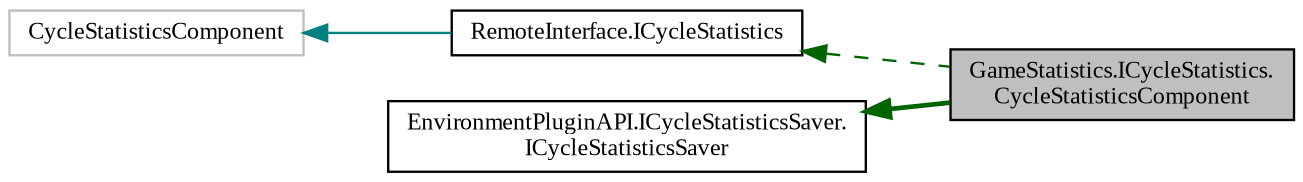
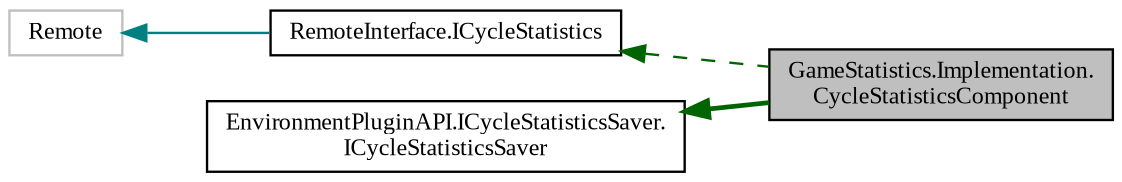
node "CycleStatisticsComponent": label "CycleStatisticsComponent" -> "Remote"
node "GameStatistics.ICycleStatistics. CycleStatisticsComponent": label "GameStatistics.ICycleStatistics. CycleStatisticsComponent" -> "GameStatistics.Implementation. CycleStatisticsComponent"
